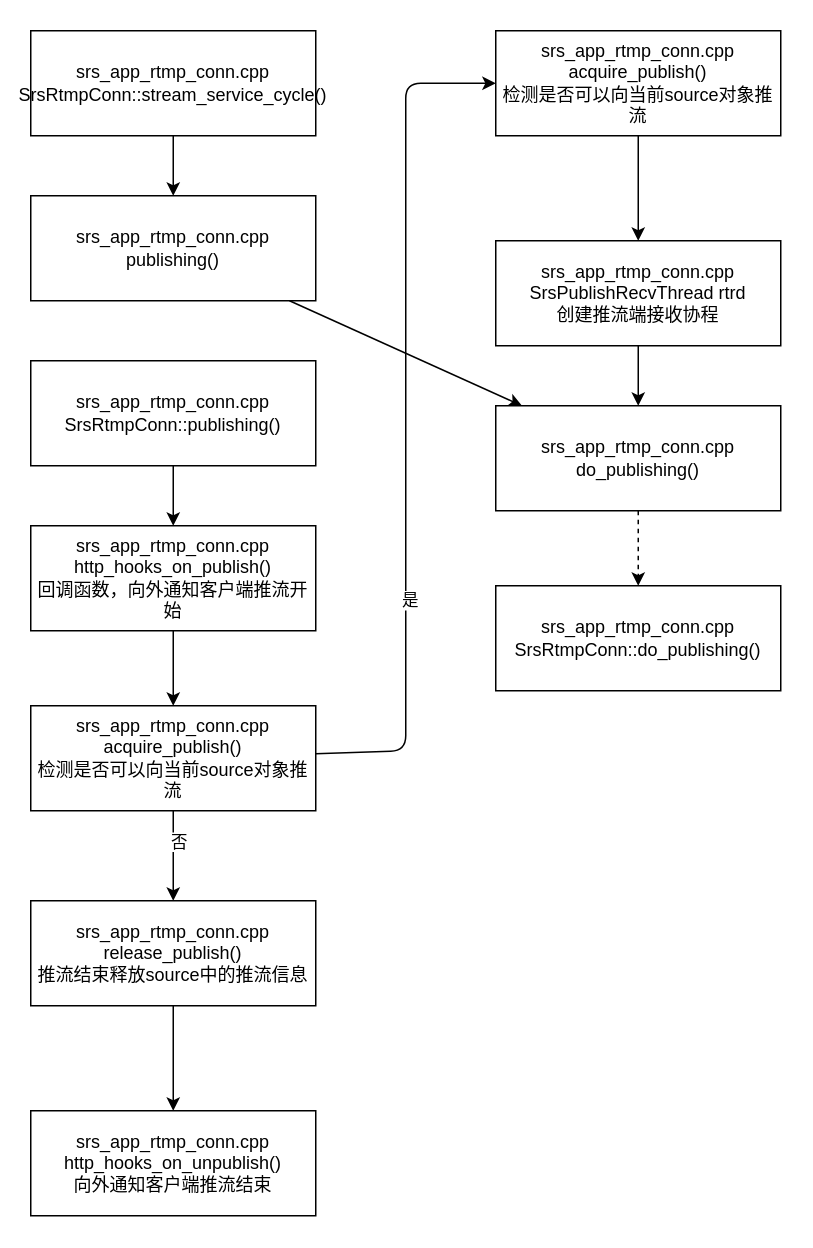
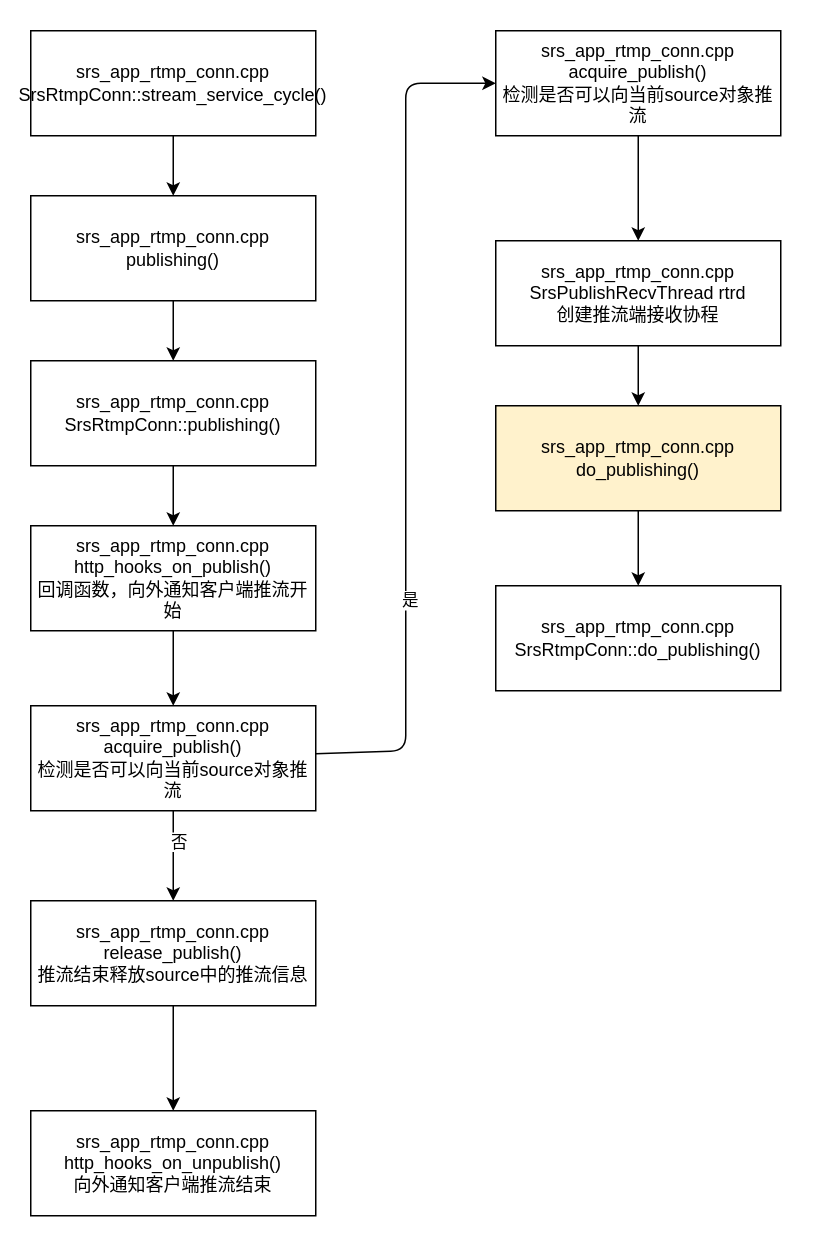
edge "srs_app_rtmp_conn.cpp publishing()" -> "srs_app_rtmp_conn.cpp do_publishing()": now "srs_app_rtmp_conn.cpp publishing()" -> "srs_app_rtmp_conn.cpp SrsRtmpConn::publishing()"
node "srs_app_rtmp_conn.cpp do_publishing()": fillcolor #ffffff -> #fff2cc
edge "srs_app_rtmp_conn.cpp do_publishing()" -> "srs_app_rtmp_conn.cpp SrsRtmpConn::do_publishing()": style dashed -> solid
